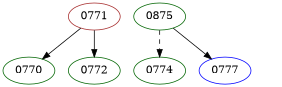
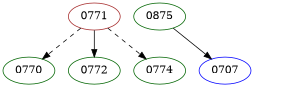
edge "0875" -> "0774": now "0771" -> "0774"
edge "0771" -> "0770": style solid -> dashed
node "0777": label "0777" -> "0707"
